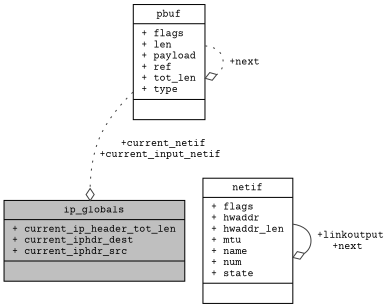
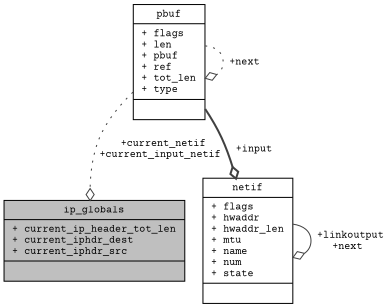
node "pbuf": text "+ payload" -> "+ pbuf"
edge "pbuf" -> "netif": added, label "+input"
